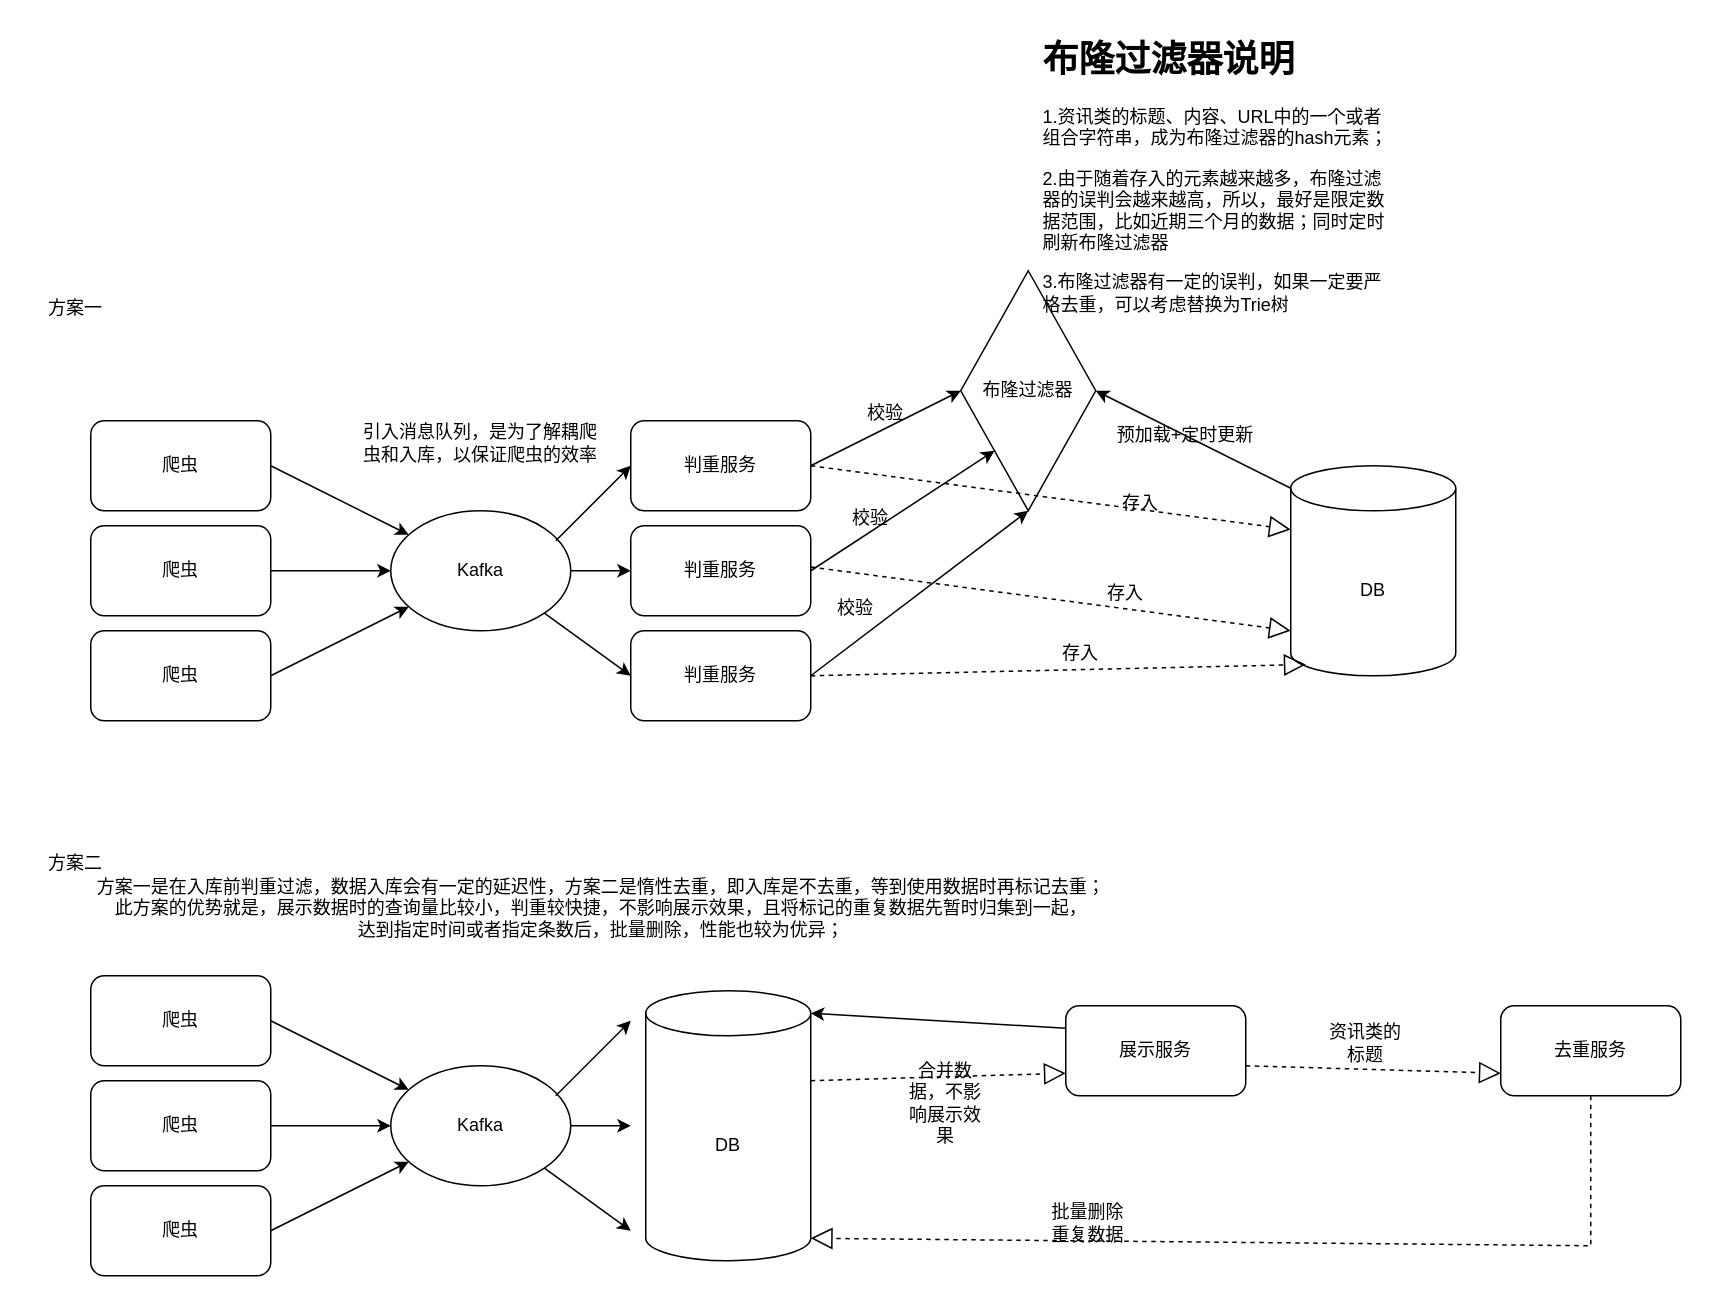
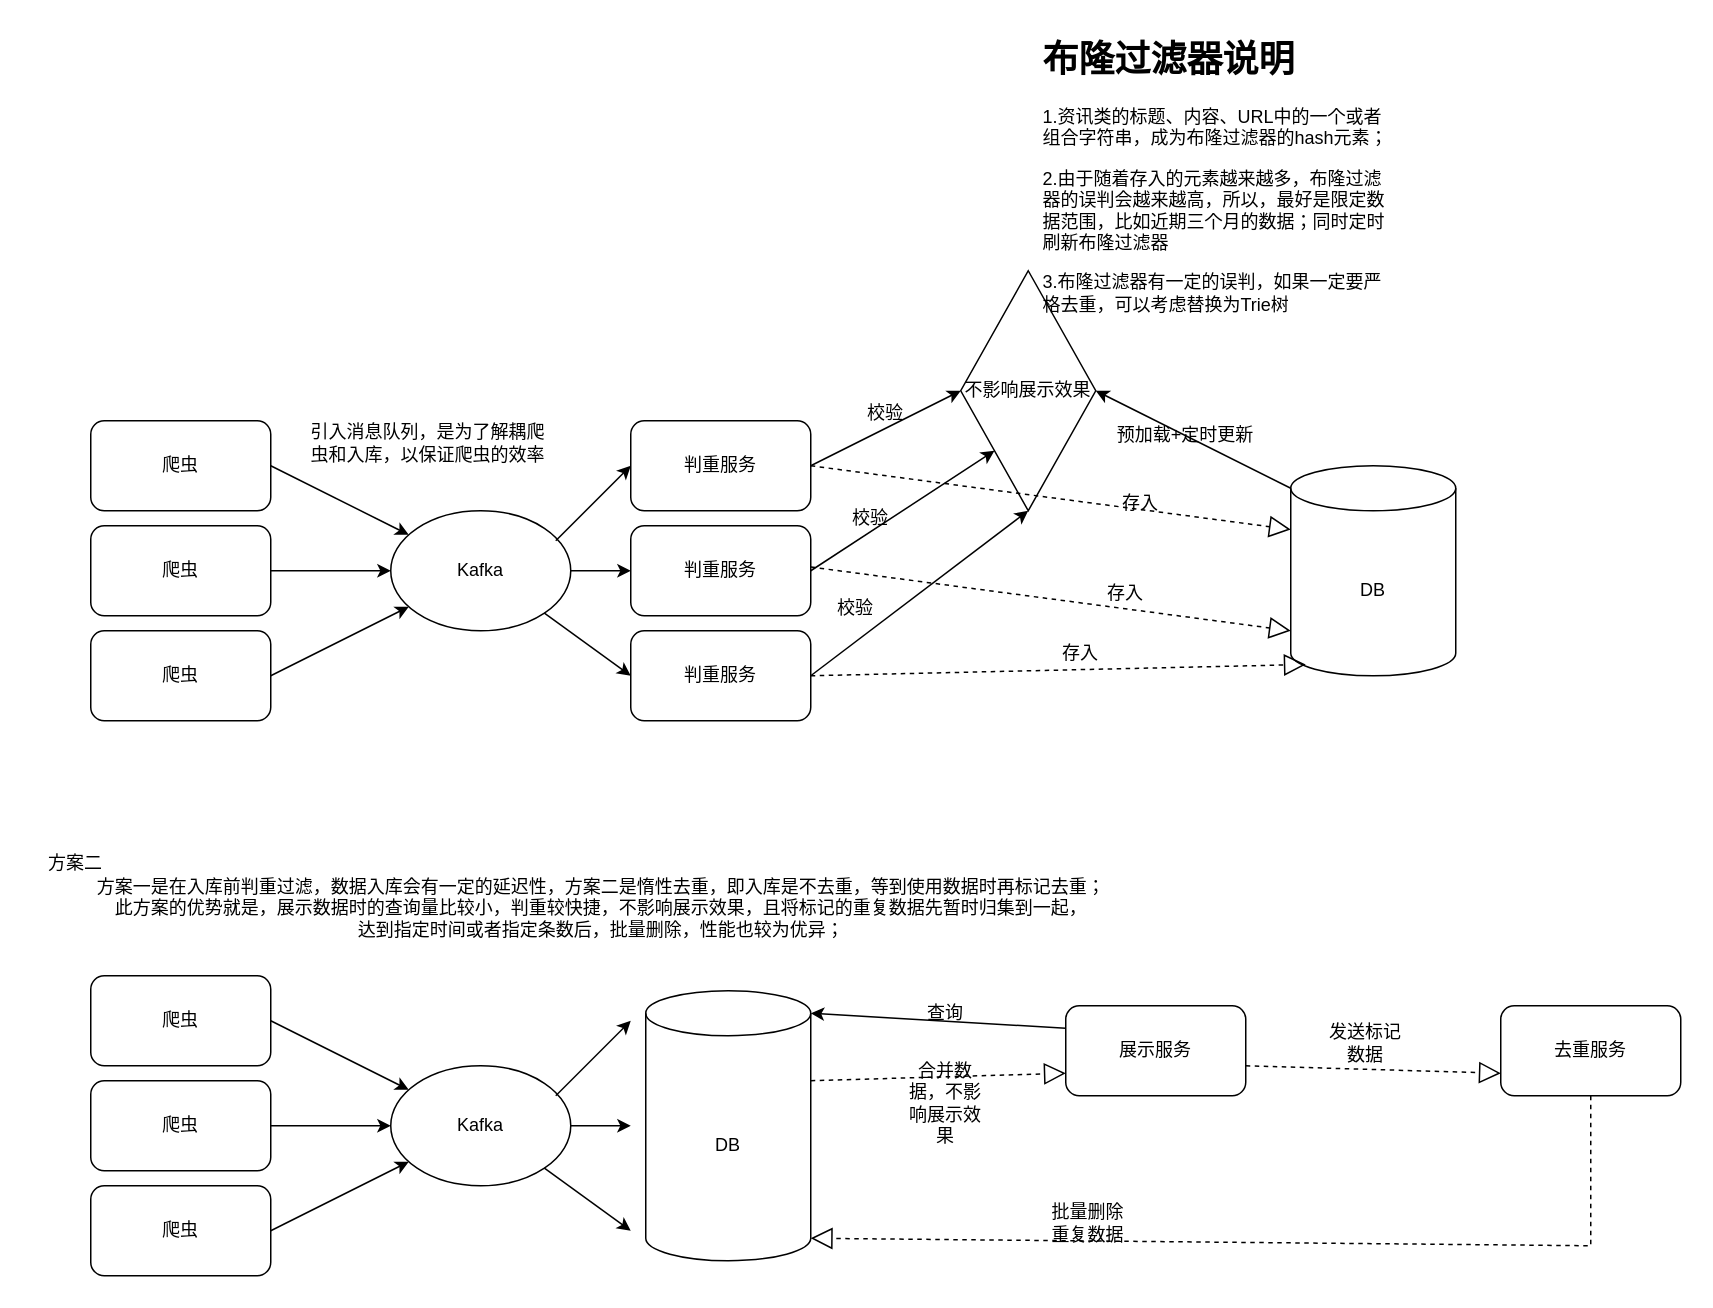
node "方案一": removed
node "布隆过滤器": label "布隆过滤器" -> "不影响展示效果"
node "引入消息队列，是为了解耦爬虫和入库，以保证爬虫的效率": moved (481, 443) -> (428, 443)
node "查询": added
node "资讯类的标题": label "资讯类的标题" -> "发送标记数据"
